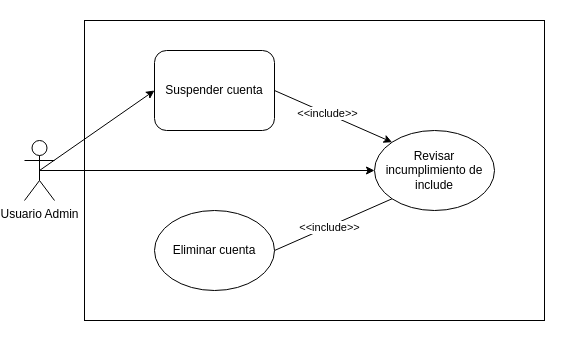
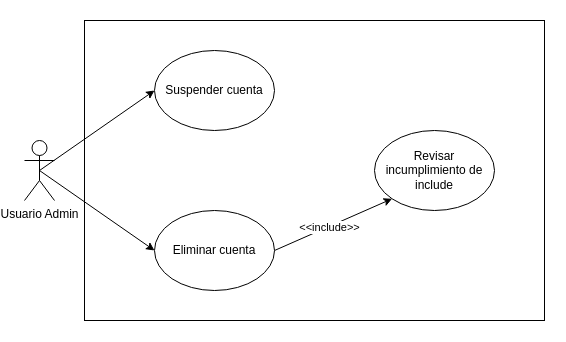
node "Suspender cuenta": shape rounded rectangle -> ellipse
edge "Suspender cuenta" -> "Revisar incumplimiento de include": removed, label "<<include>>"
edge "Usuario Admin" -> "Revisar incumplimiento de include": now "Usuario Admin" -> "Eliminar cuenta"
edge "Revisar incumplimiento de include" -- "Eliminar cuenta": arrowhead none -> classic
